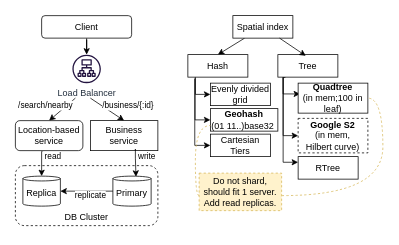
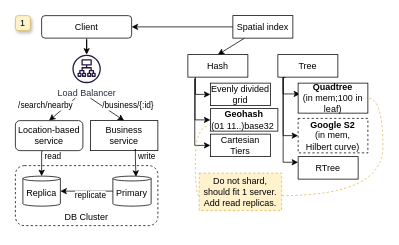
node "1": added
edge "Spatial index" -> "Tree": now "Spatial index" -> "Client"
